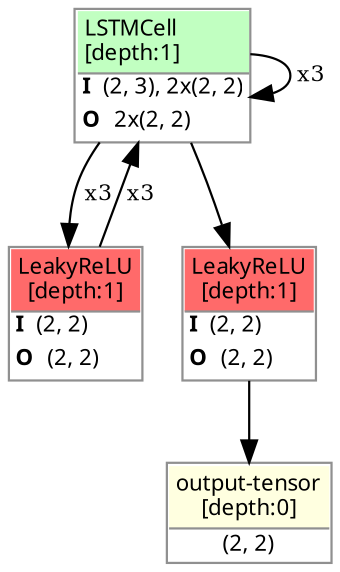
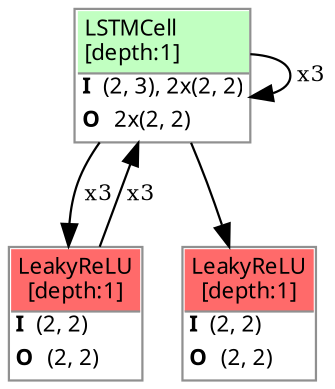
node "output-tensor": removed
